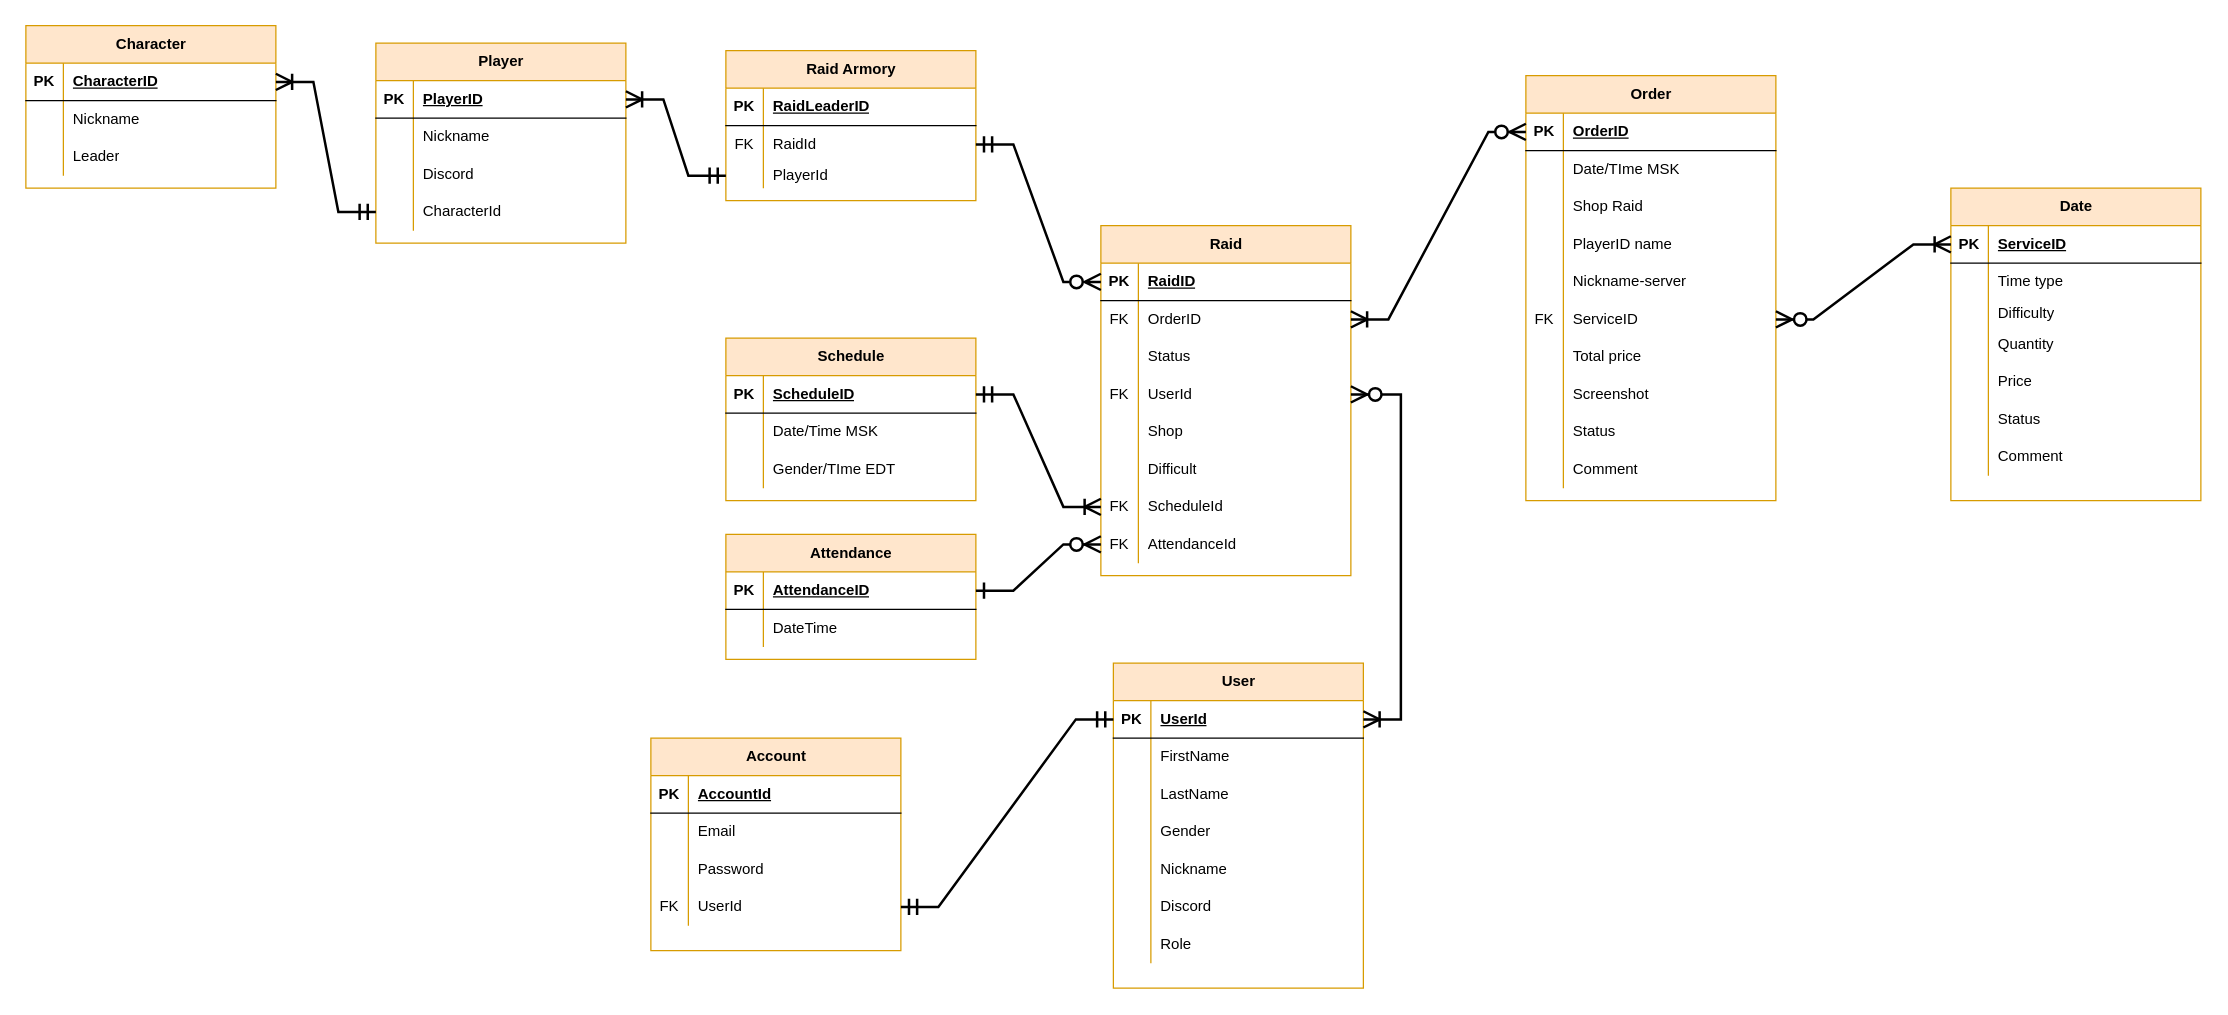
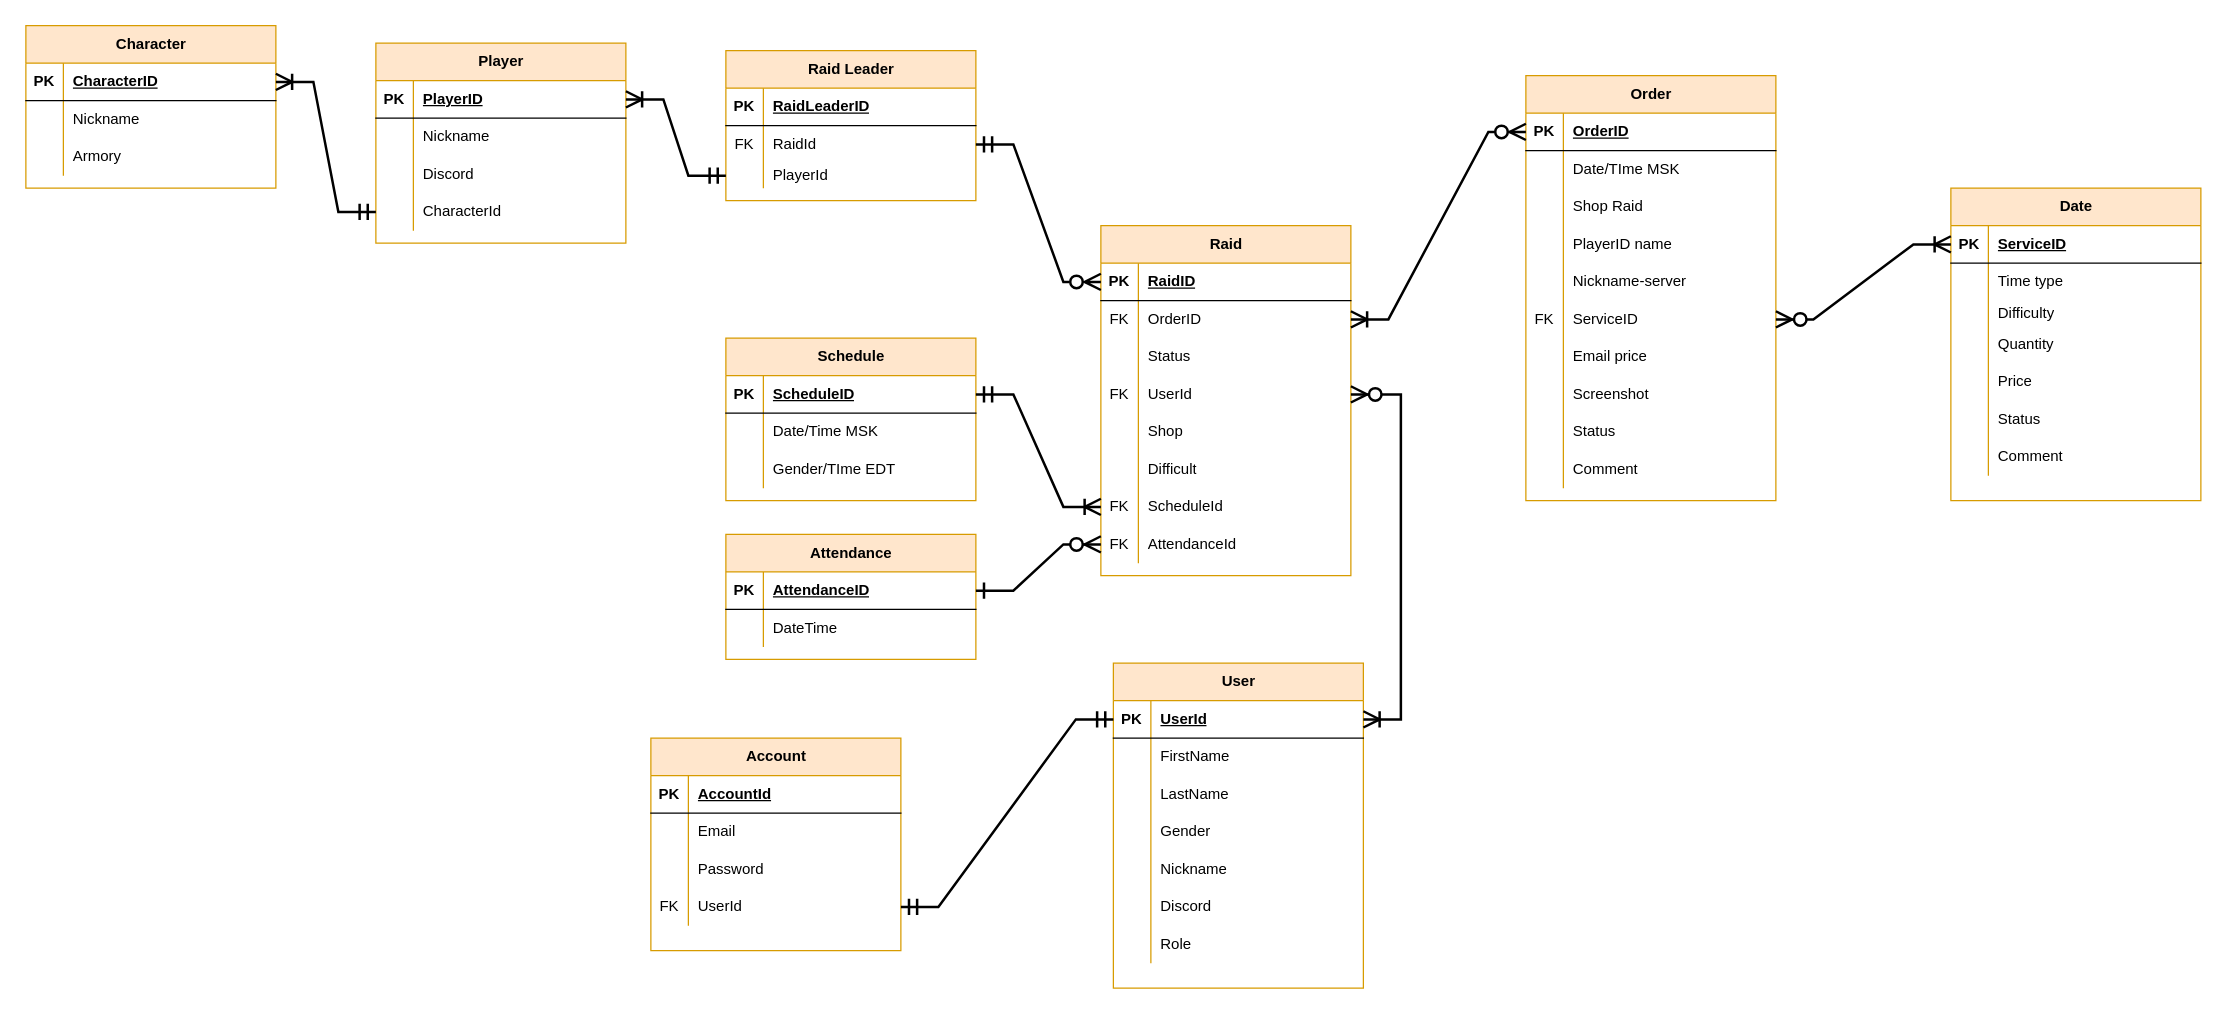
node "Raid Armory": label "Raid Armory" -> "Raid Leader"
node "Leader": label "Leader" -> "Armory"
node "Total price": label "Total price" -> "Email price"
